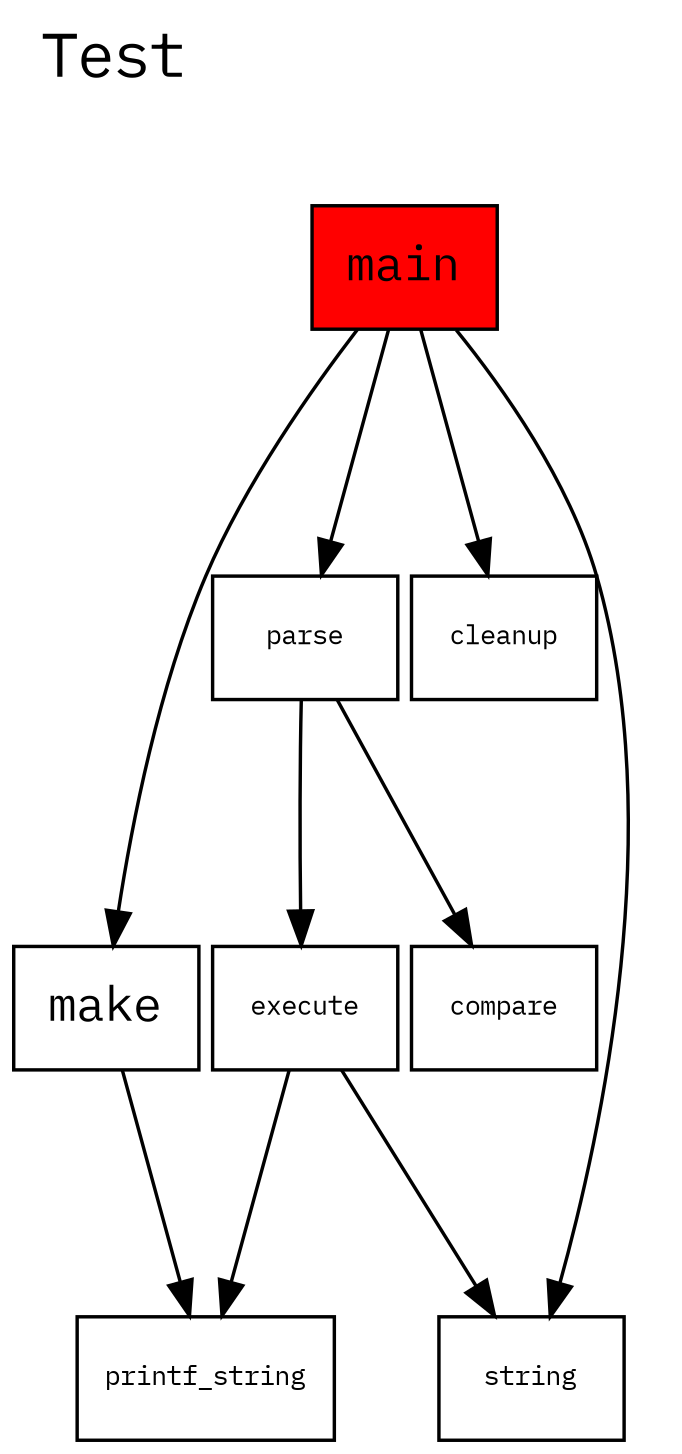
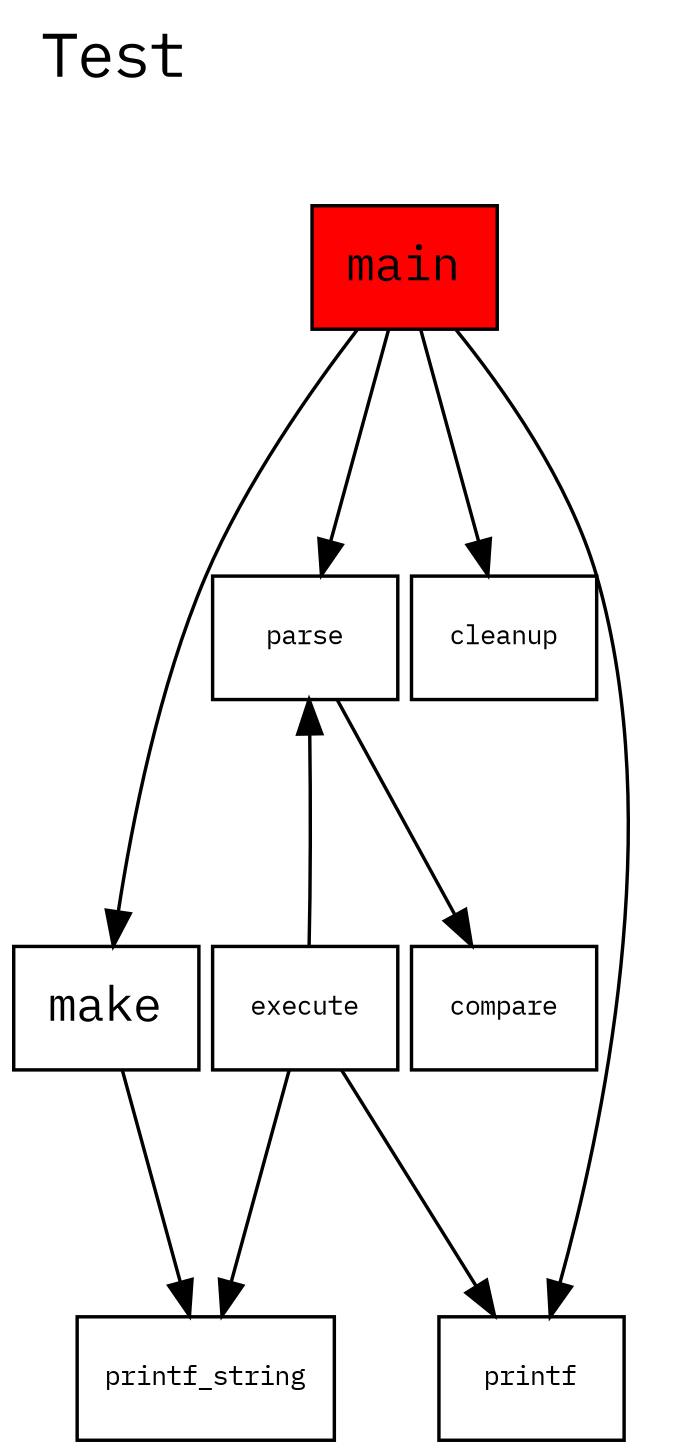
edge "parse" -> "execute": reversed
node "string": label "string" -> "printf"
